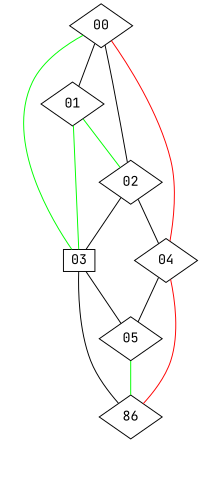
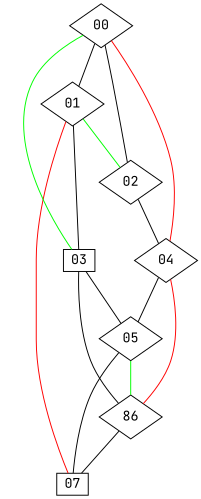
edge "01" -- "03": color green -> black
edge "02" -- "03": removed
node "07": added
